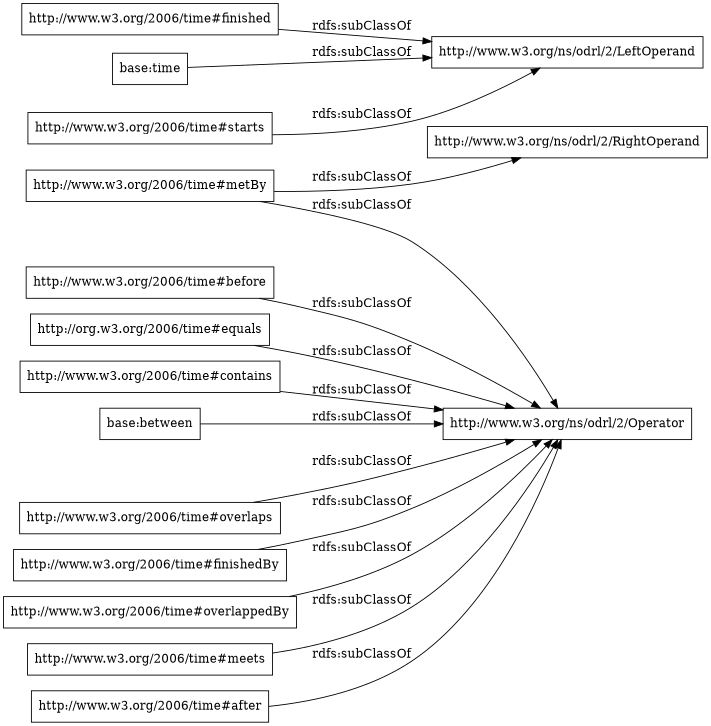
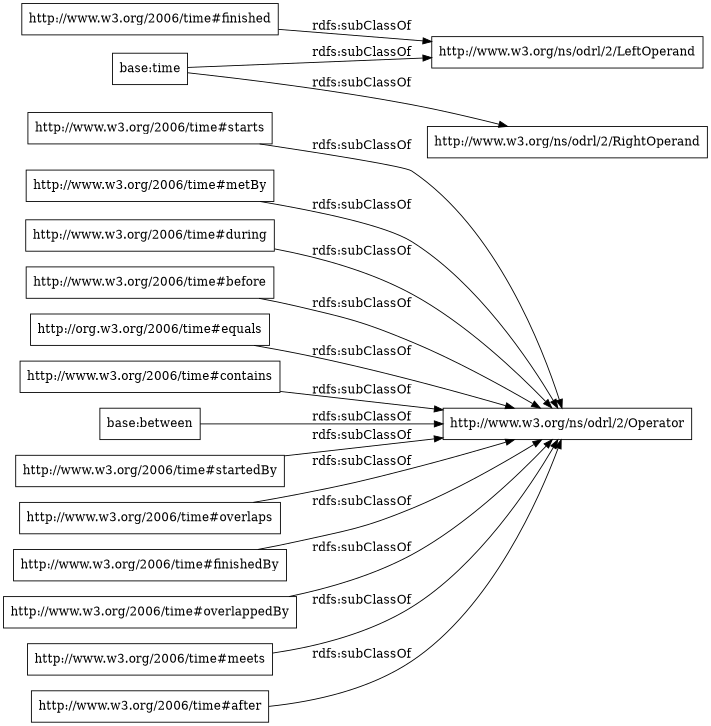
edge "http://www.w3.org/2006/time#starts" -> "http://www.w3.org/ns/odrl/2/LeftOperand": now "http://www.w3.org/2006/time#starts" -> "http://www.w3.org/ns/odrl/2/Operator"
edge "http://www.w3.org/2006/time#metBy" -> "http://www.w3.org/ns/odrl/2/RightOperand": now "base:time" -> "http://www.w3.org/ns/odrl/2/RightOperand"
node "http://www.w3.org/2006/time#during": added
node "http://www.w3.org/2006/time#startedBy": added
